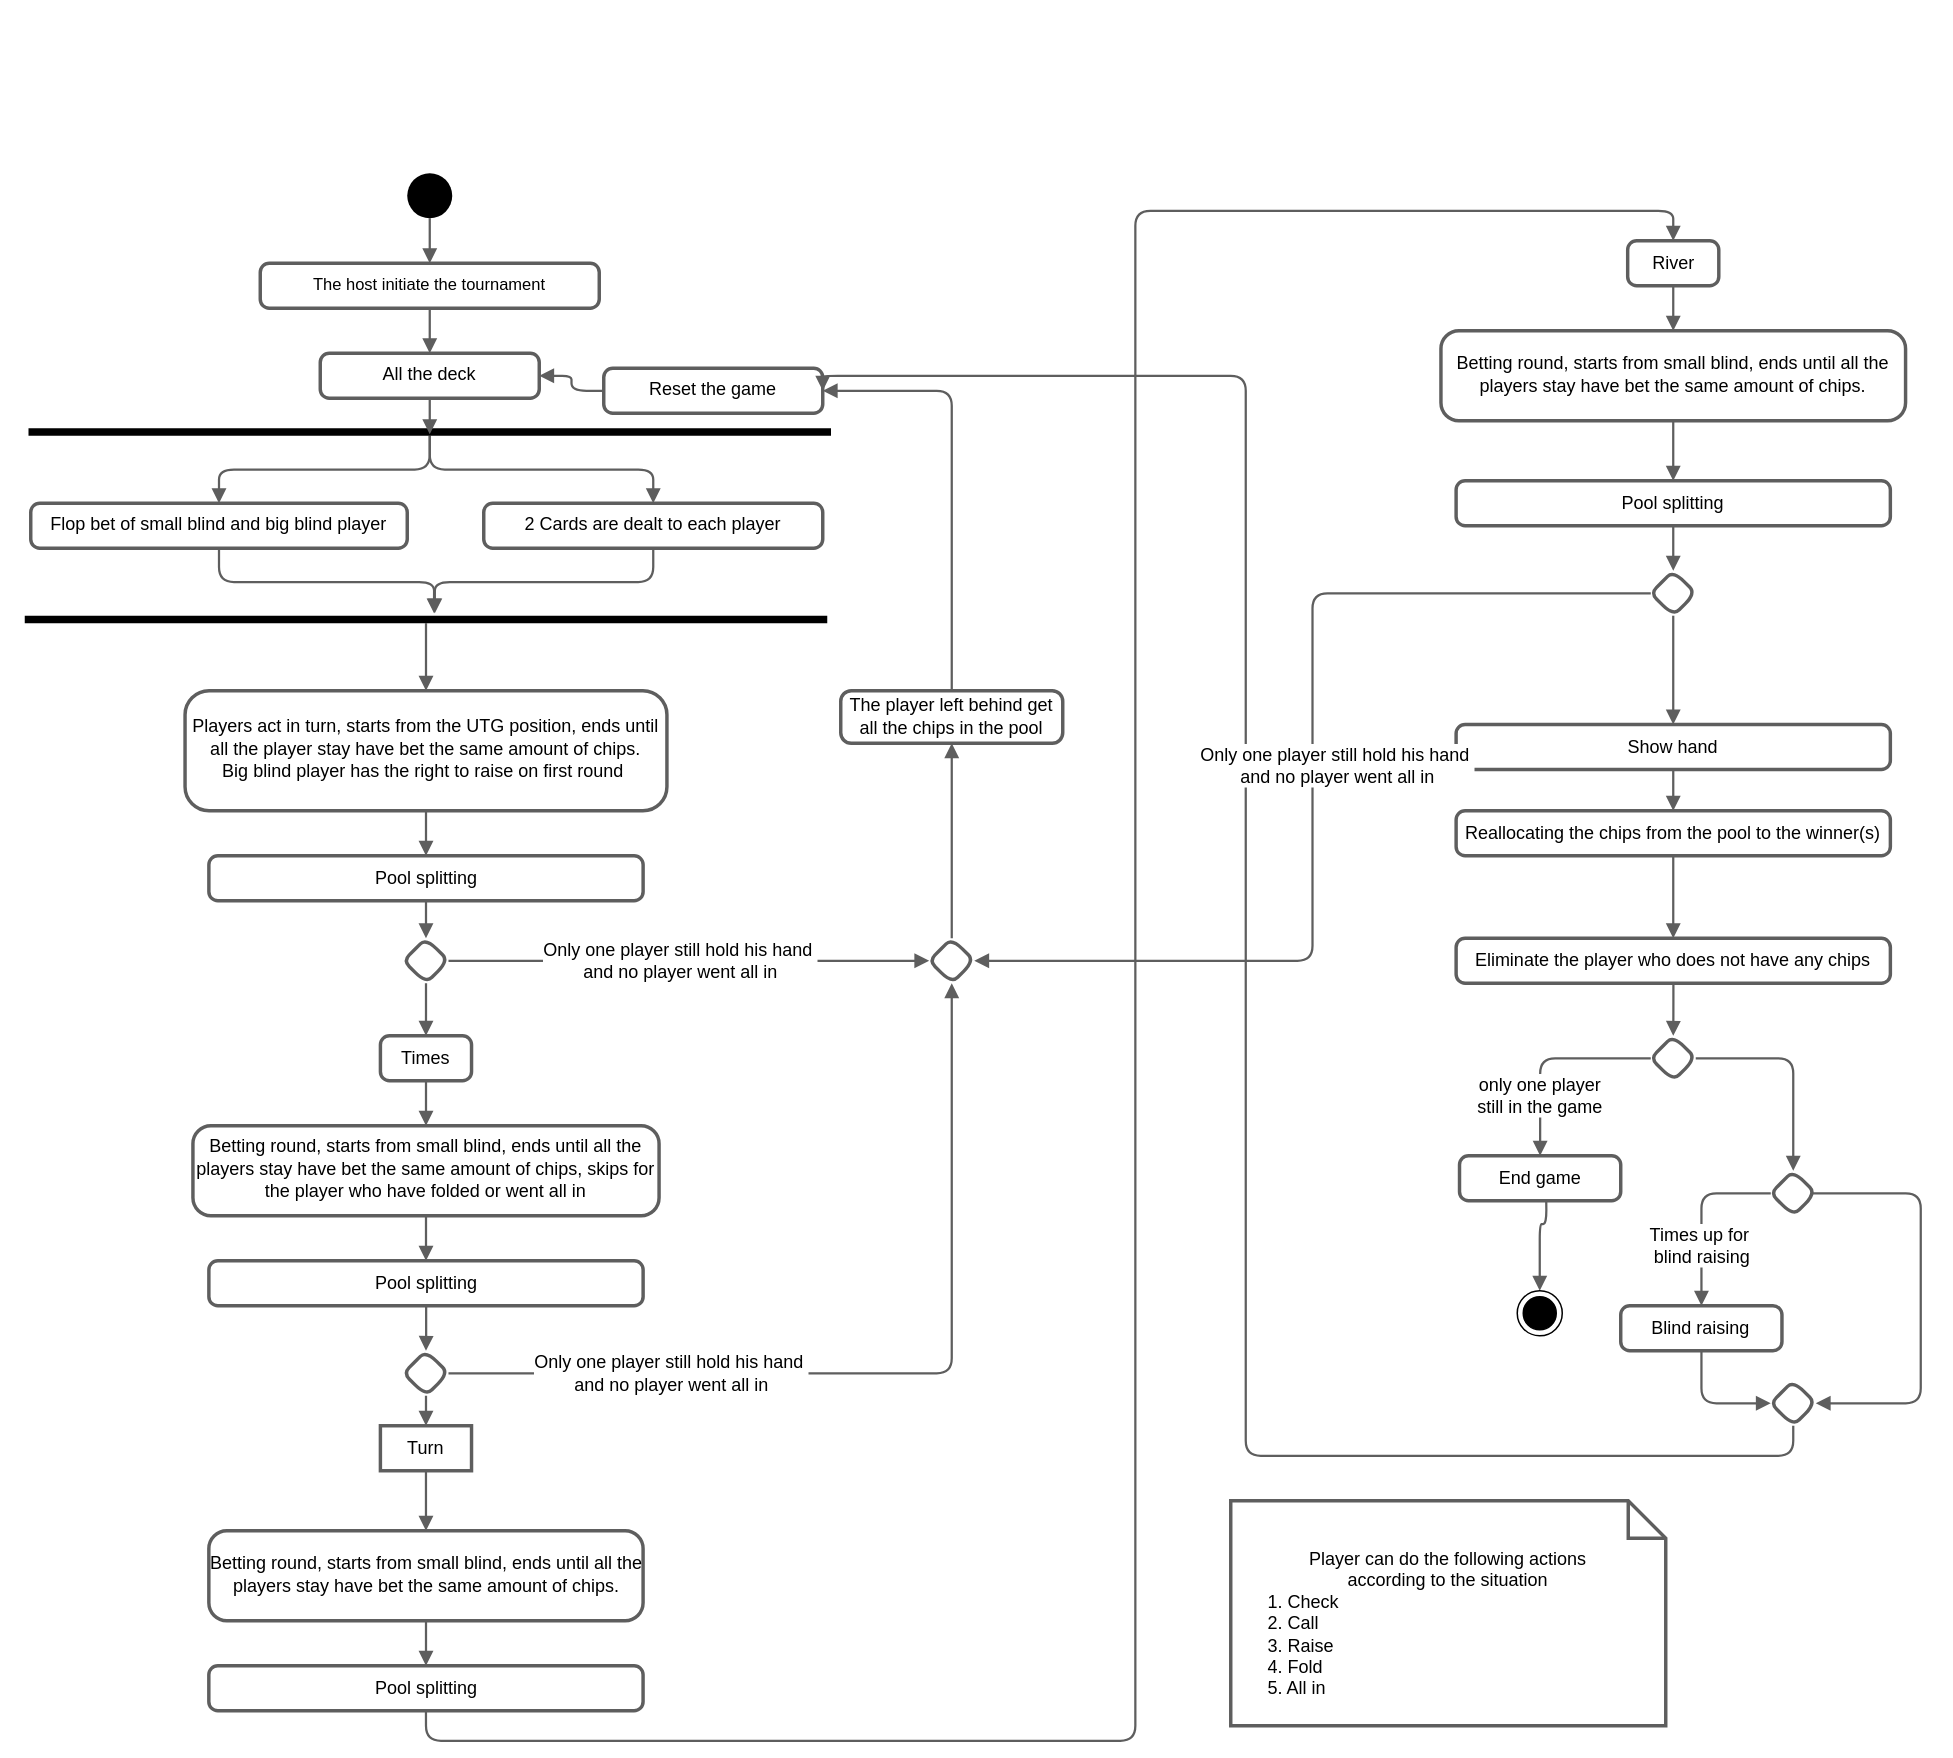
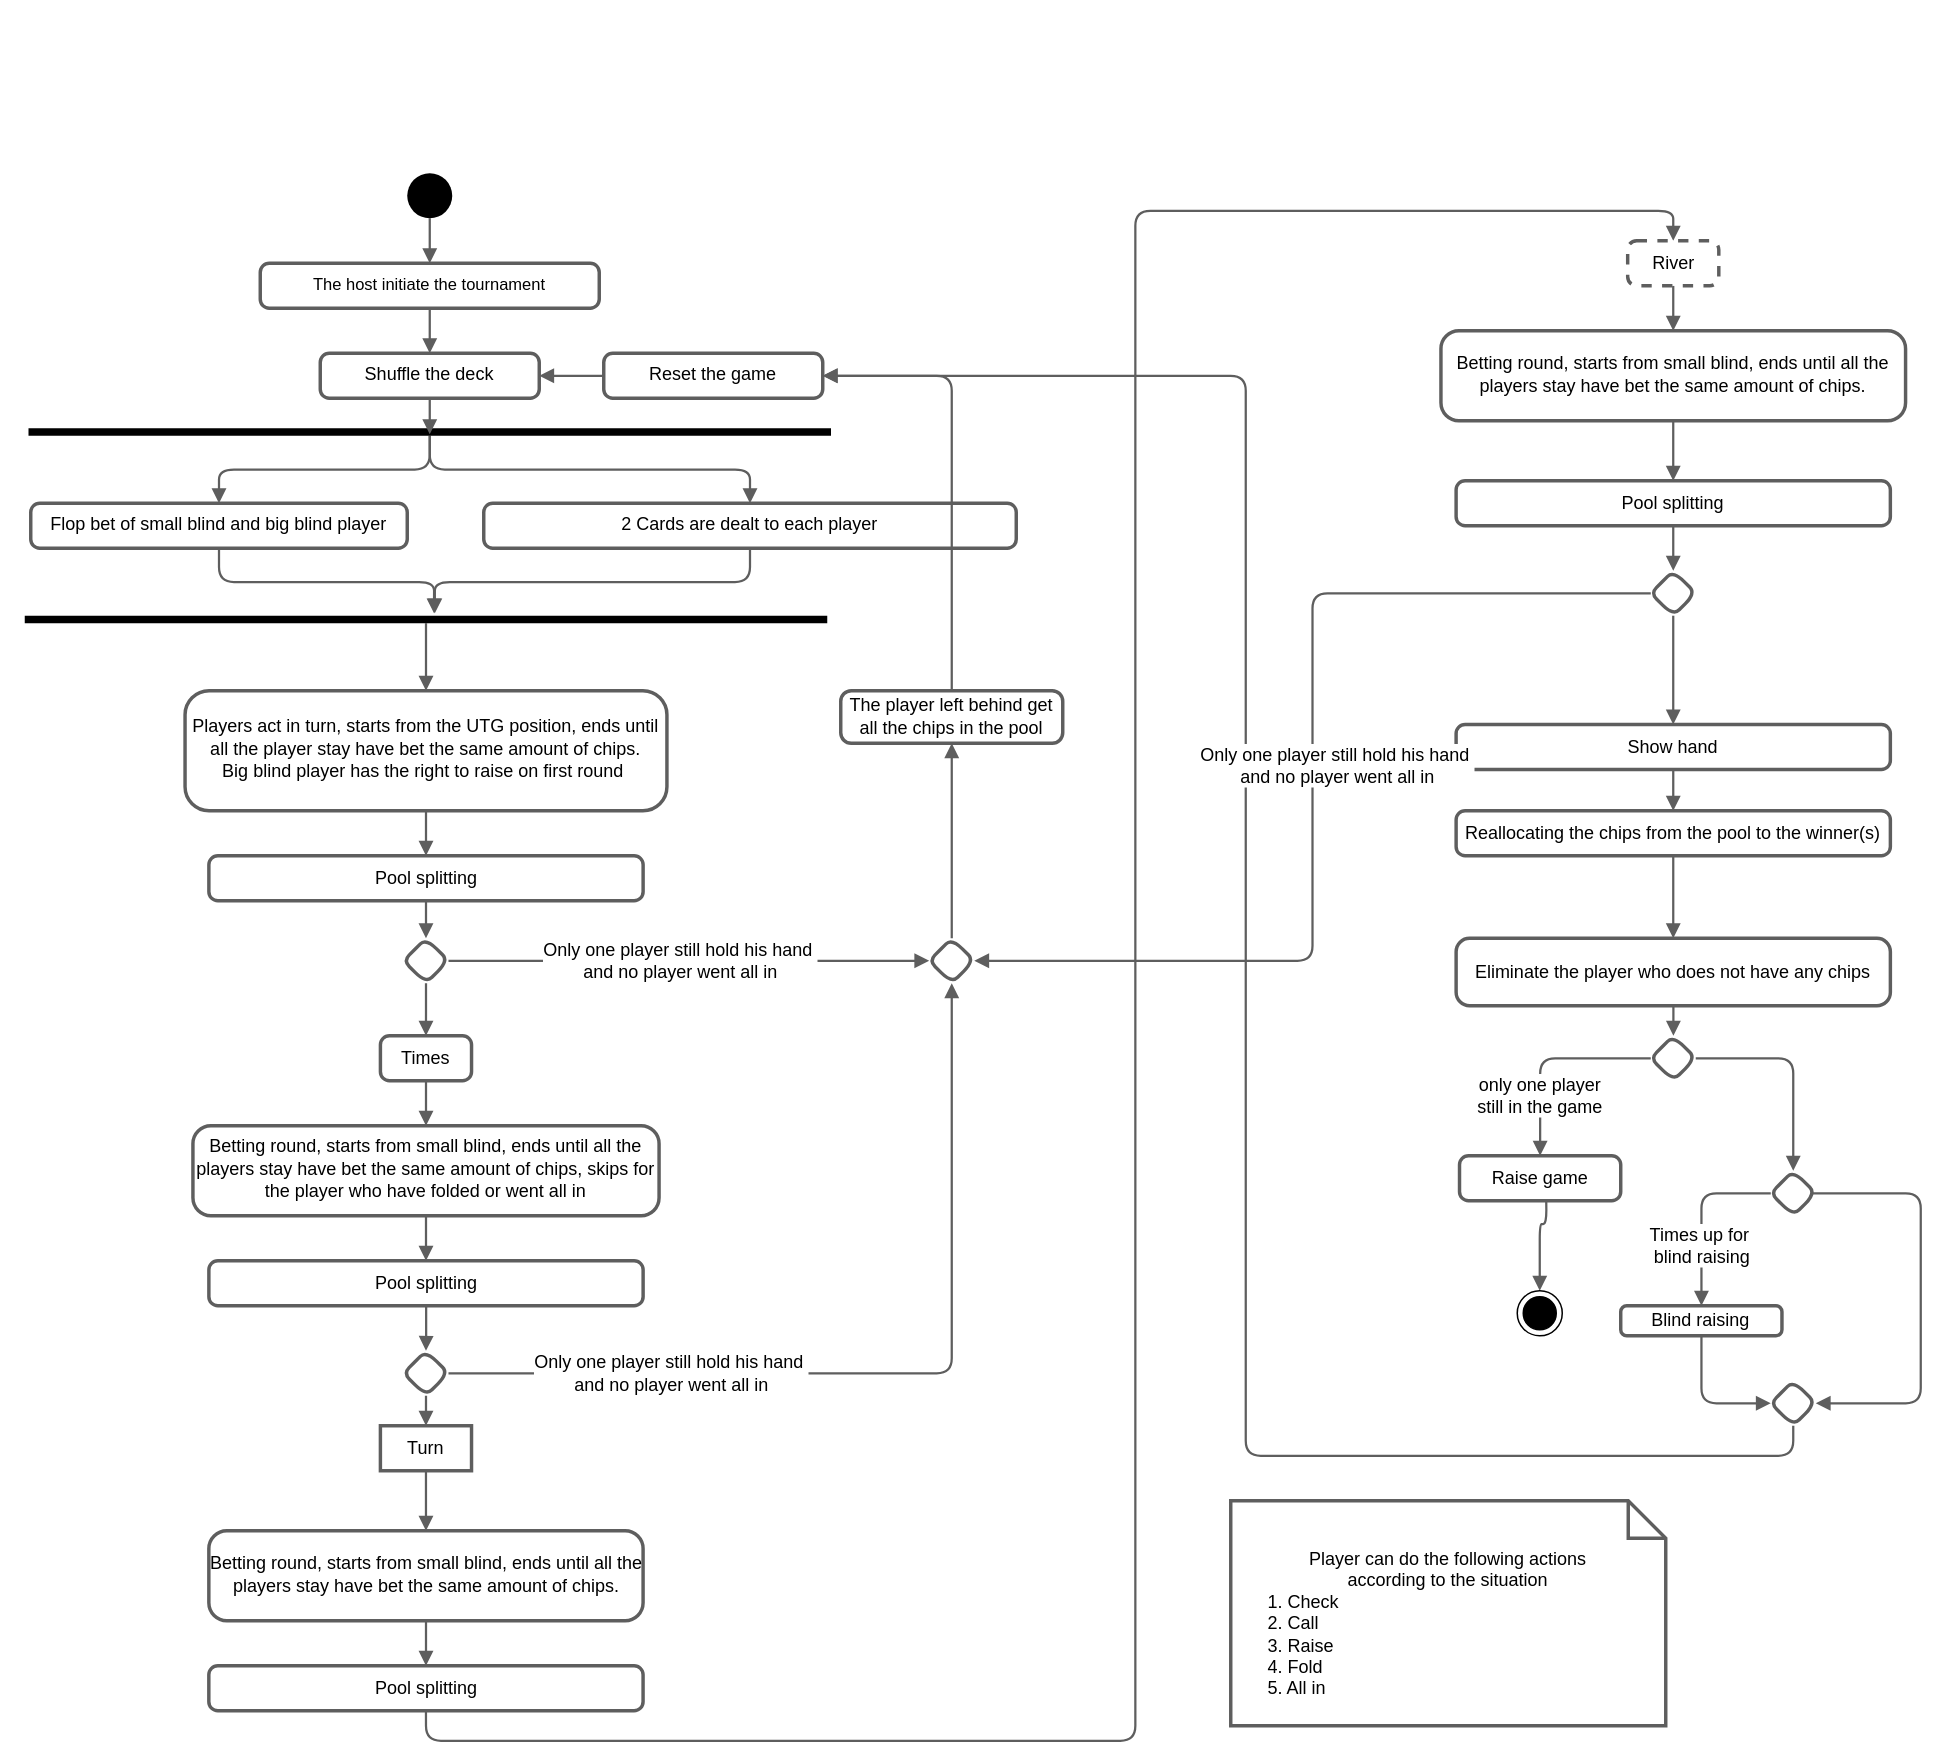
node "River": style solid -> dashed
node "All the deck": label "All the deck" -> "Shuffle the deck"
node "Reset the game": moved (713, 391) -> (713, 376)
node "2 Cards are dealt to each player": size 339x45 -> 533x45
node "Eliminate the player who does not have any chips": size 434x45 -> 434x68
node "End game": label "End game" -> "Raise game"
node "Blind raising": size 161x45 -> 161x30
